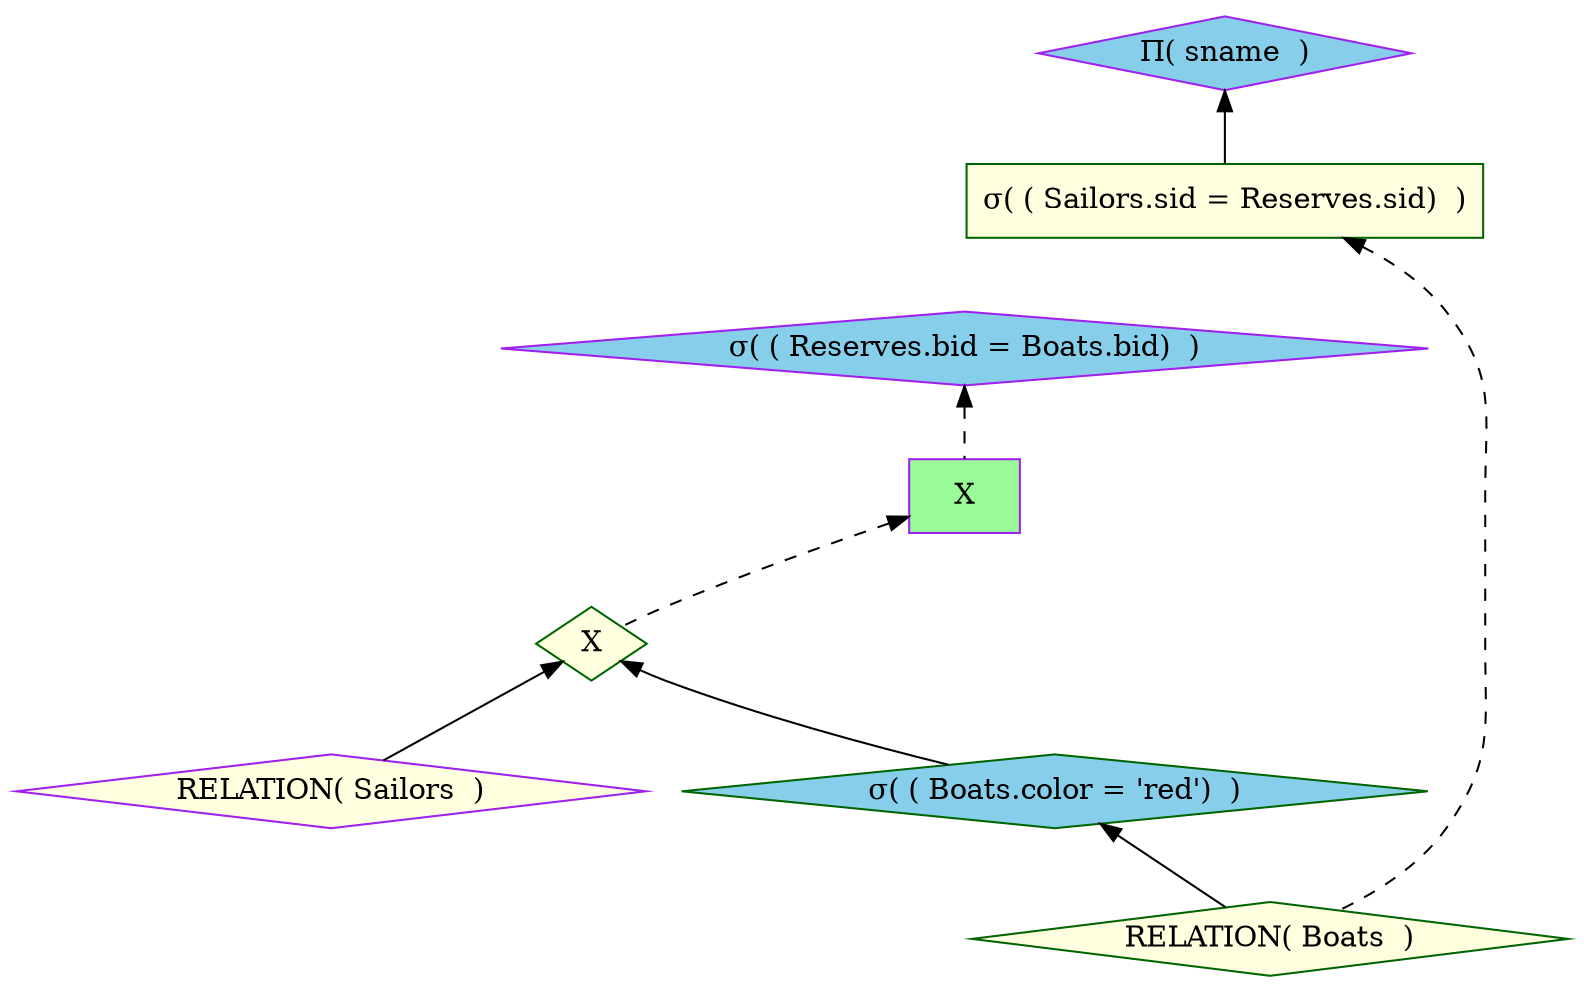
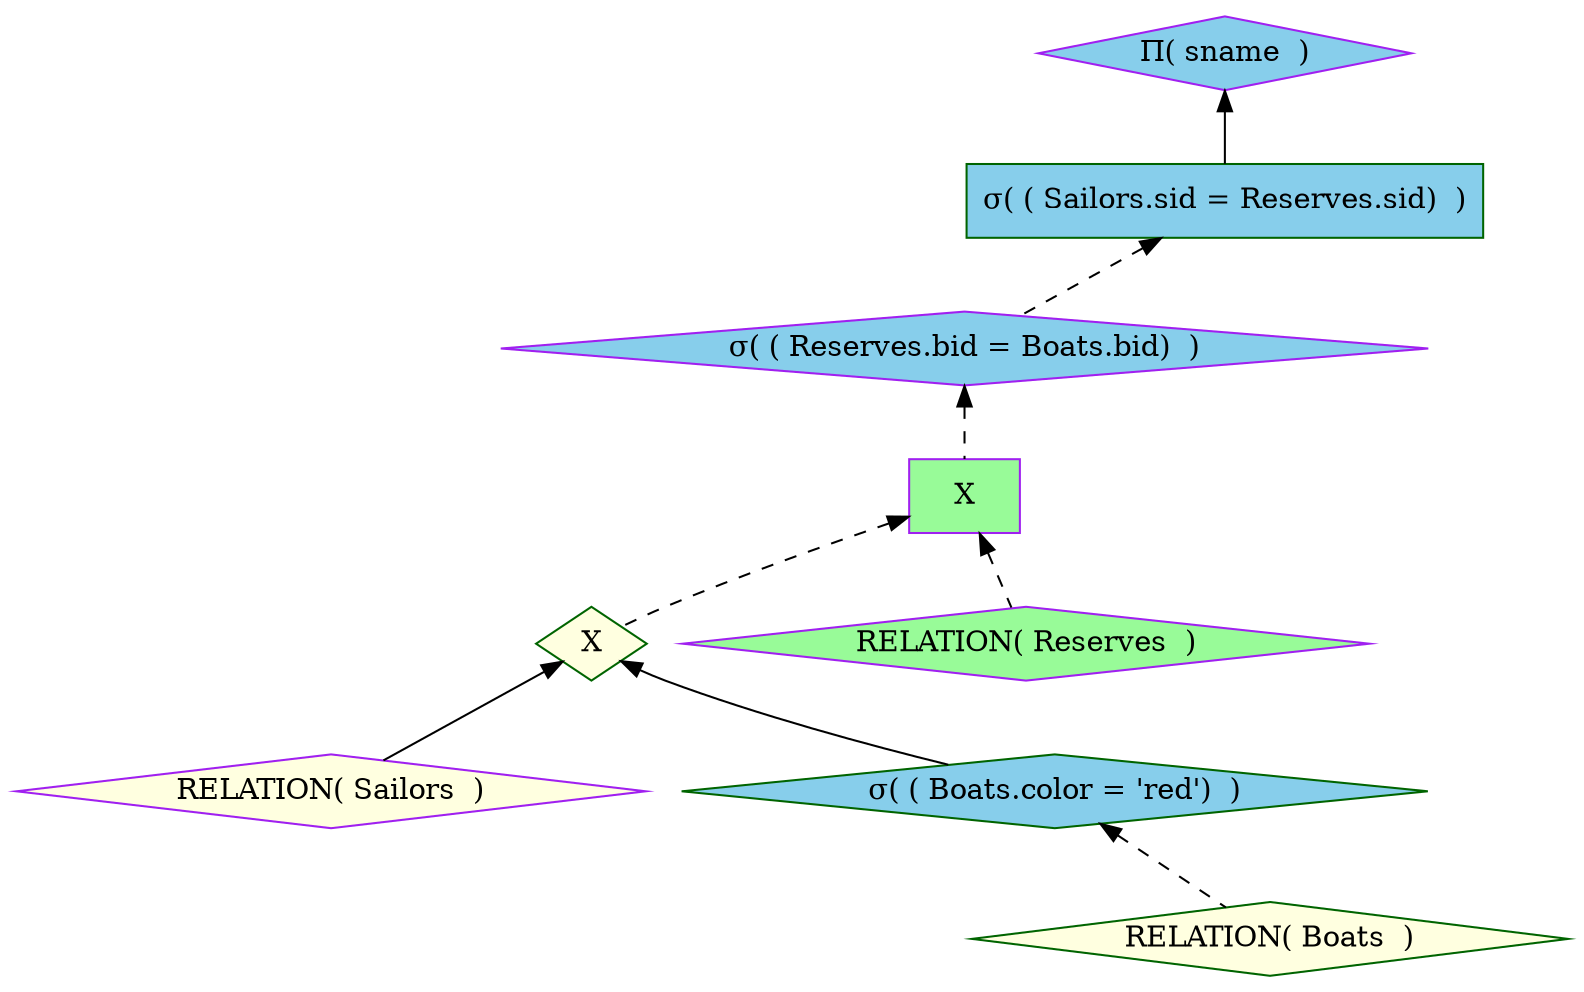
node "σ( ( Sailors.sid = Reserves.sid)  )": fillcolor lightyellow -> skyblue
edge "RELATION( Boats  )" -> "σ( ( Sailors.sid = Reserves.sid)  )": now "σ( ( Reserves.bid = Boats.bid)  )" -> "σ( ( Sailors.sid = Reserves.sid)  )"
node "RELATION( Reserves  )": added
edge "RELATION( Boats  )" -> "σ( ( Boats.color = 'red')  )": style solid -> dashed
